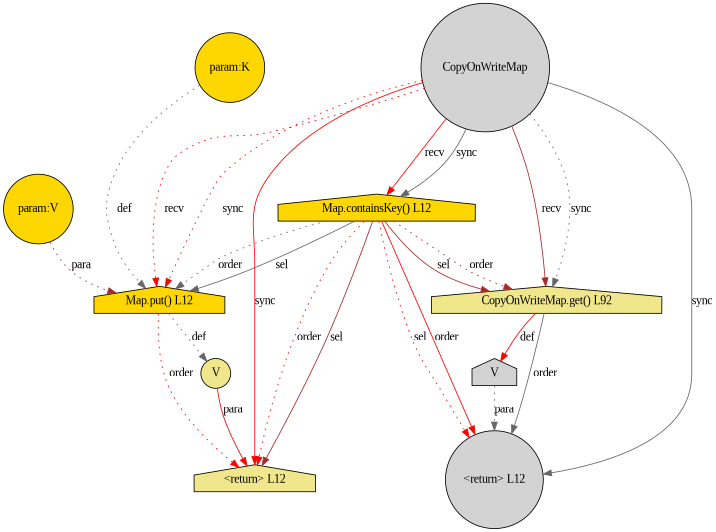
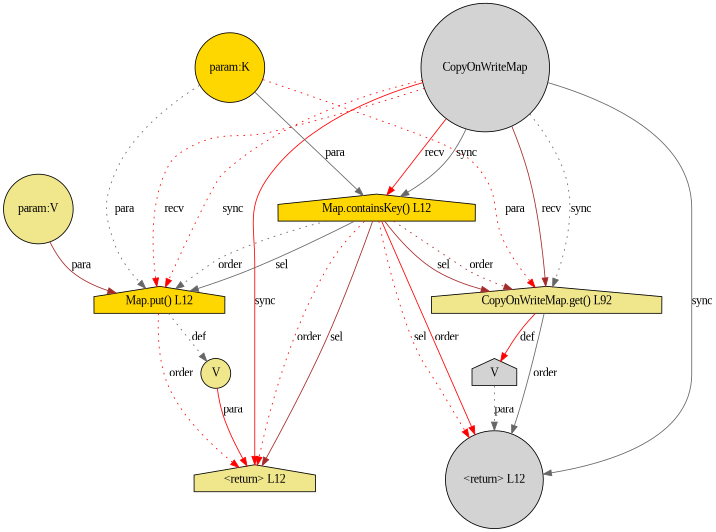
edge "param:K" -> "CopyOnWriteMap.get() L92": added, label "para"
edge "param:K" -> "Map.containsKey() L12": added, label "para"
node "param:V": fillcolor gold -> khaki
edge "param:K" -> "Map.put() L12": label "def" -> "para"
edge "param:V" -> "Map.put() L12": style dotted -> solid
